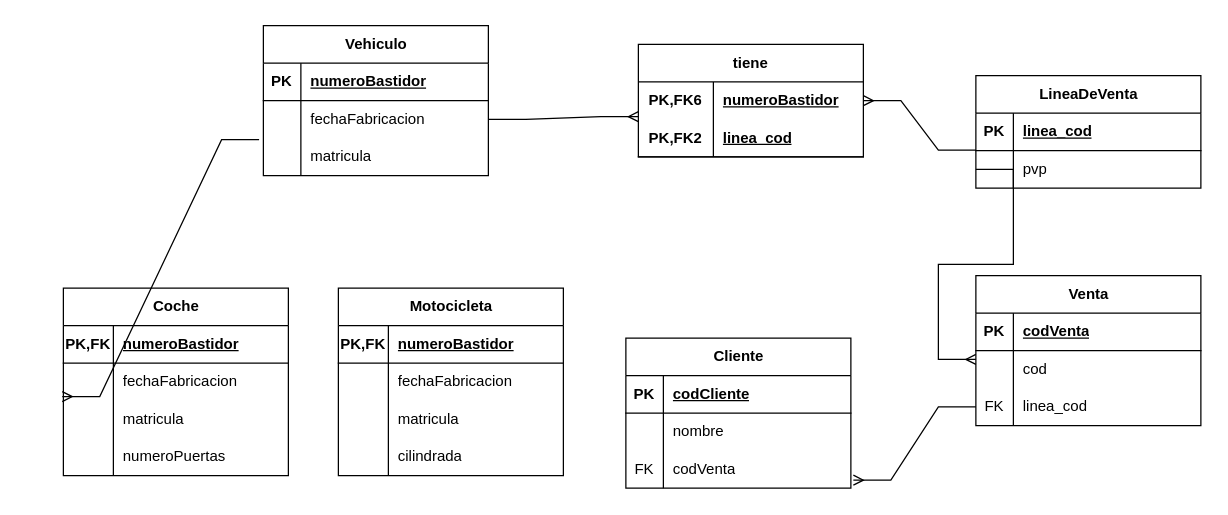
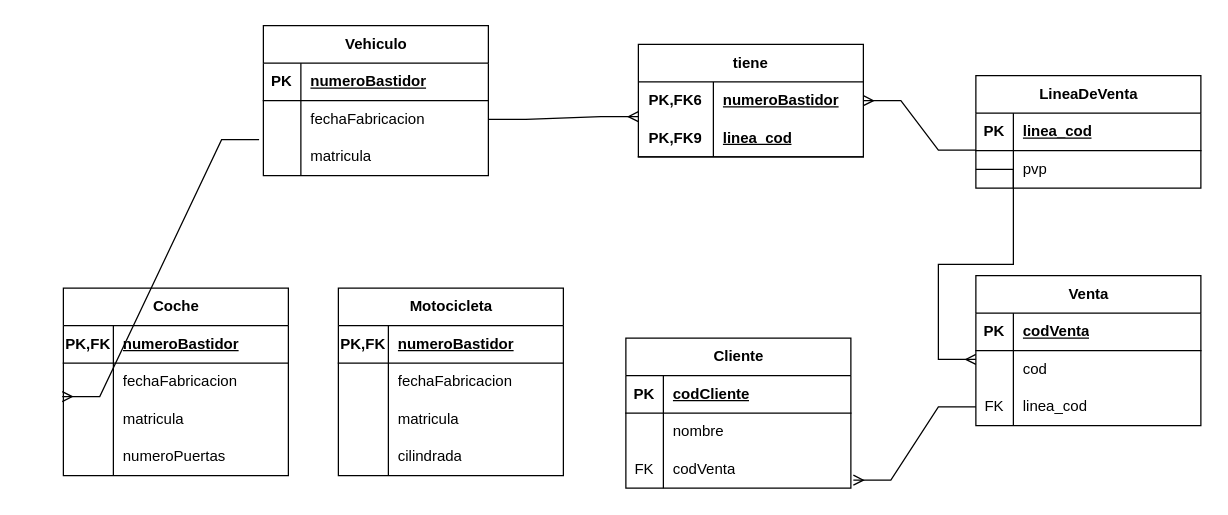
node "PK,FK2": label "PK,FK2" -> "PK,FK9"
